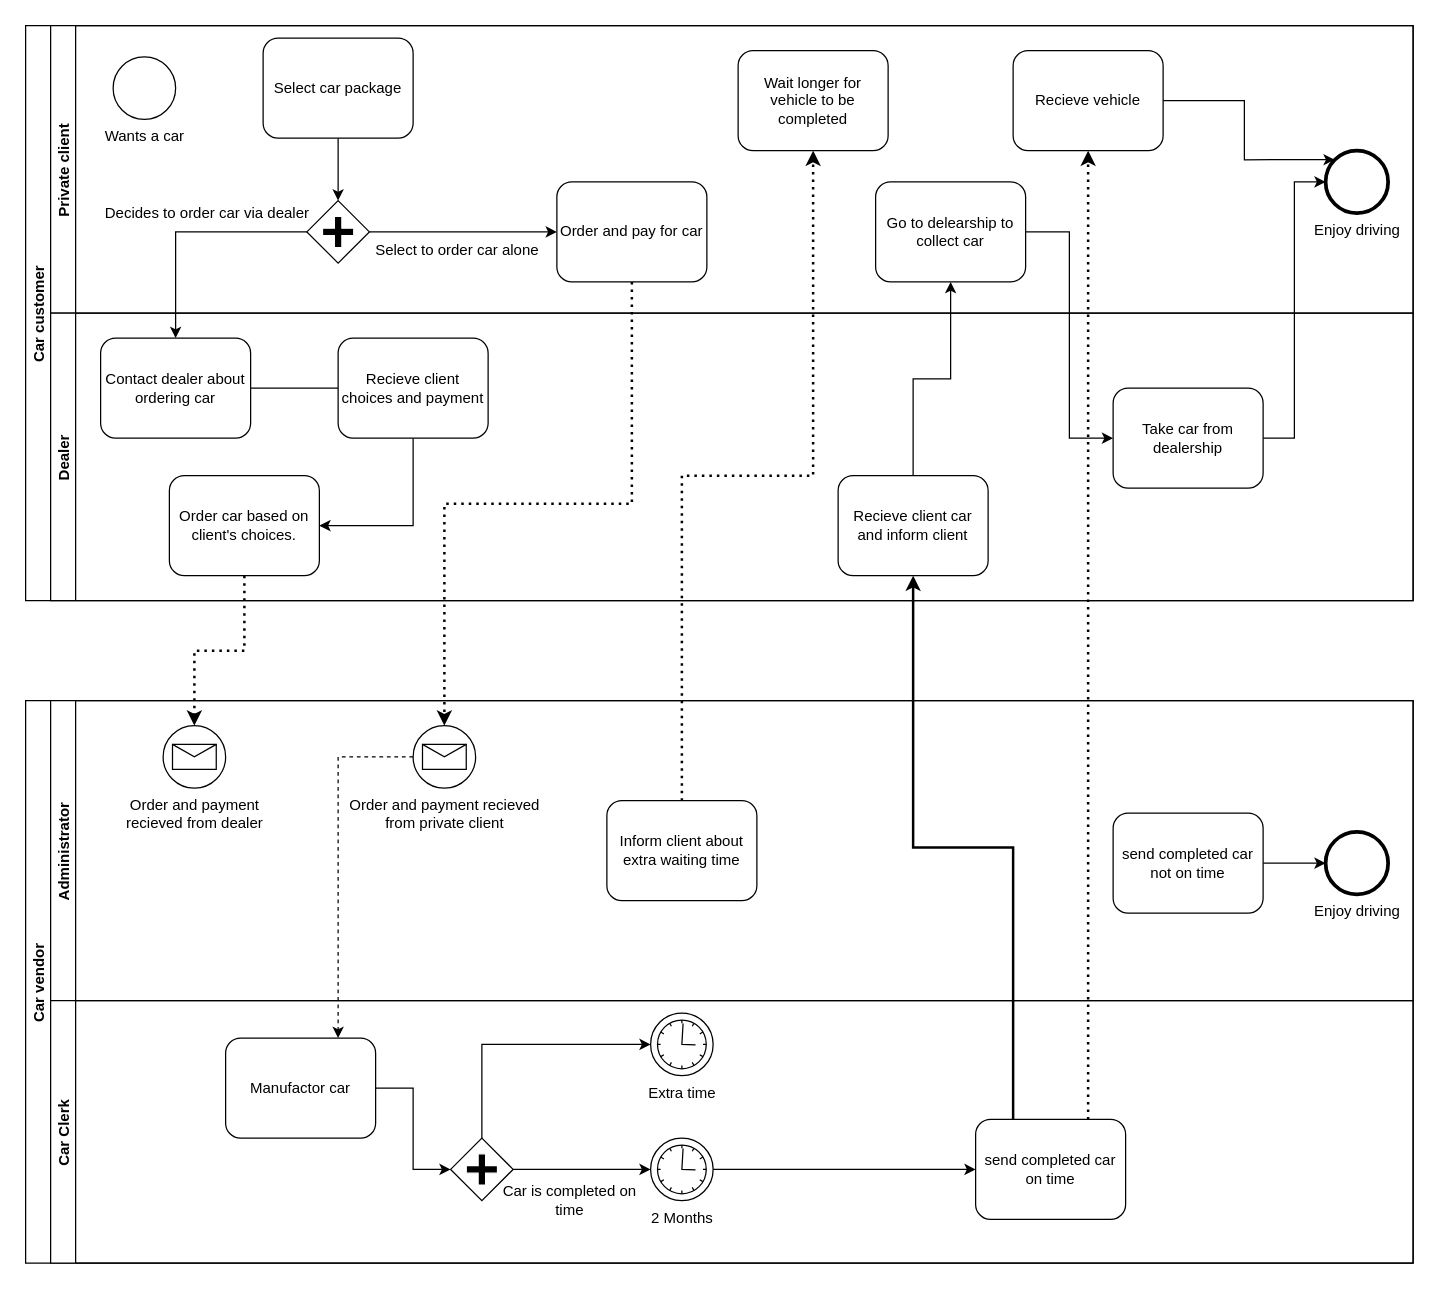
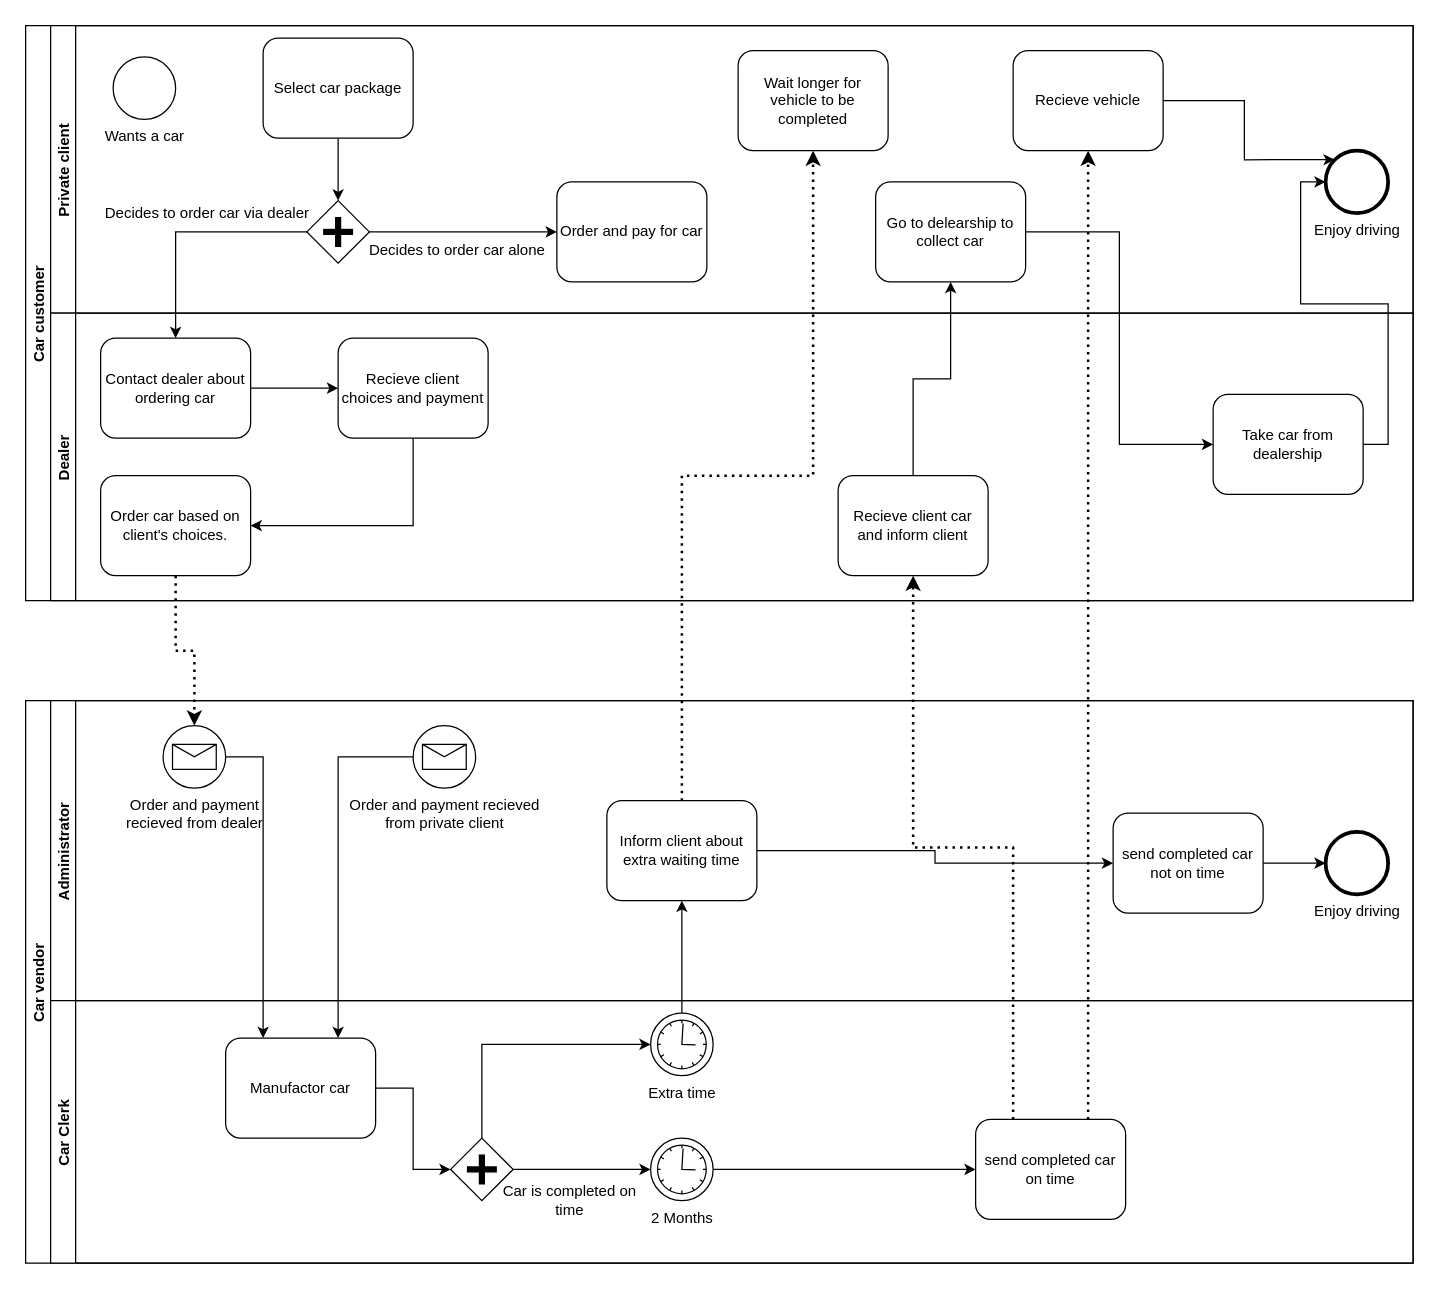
node "Select to order car alone": label "Select to order car alone" -> "Decides to order car alone"
edge "Contact dealer about ordering car" -- "Recieve client choices and payment": arrowhead none -> classic
node "Take car from dealership": moved (1188, 438) -> (1288, 444)
edge "Order and pay for car" -> "Order and payment recieved from private client": removed
node "Order car based on client's choices.": moved (244, 526) -> (176, 526)
edge "send completed car on time" -> "Recieve client car and inform client": style solid -> dashed
edge "Inform client about extra waiting time" -> "send completed car not on time": added
edge "Order and payment recieved from private client" -> "Manufactor car": style dashed -> solid
edge "Order and payment recieved from dealer" -> "Manufactor car": added
edge "Extra time" -> "Inform client about extra waiting time": added
